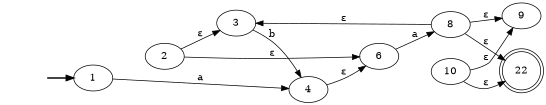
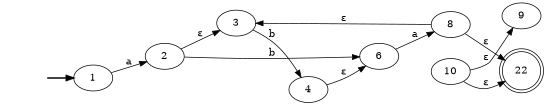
edge "8" -> "9": removed, label "ε"
edge "2" -> "6": label "ε" -> "b"
edge "1" -> "4": now "1" -> "2"
